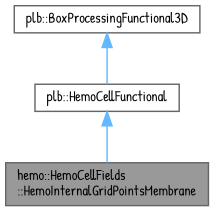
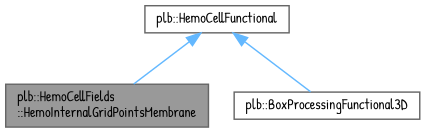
edge "plb::HemoCellFunctional" -> "plb::BoxProcessingFunctional3D": reversed
node "hemo::HemoCellFields ::HemoInternalGridPointsMembrane": label "hemo::HemoCellFields ::HemoInternalGridPointsMembrane" -> "plb::HemoCellFields ::HemoInternalGridPointsMembrane"
